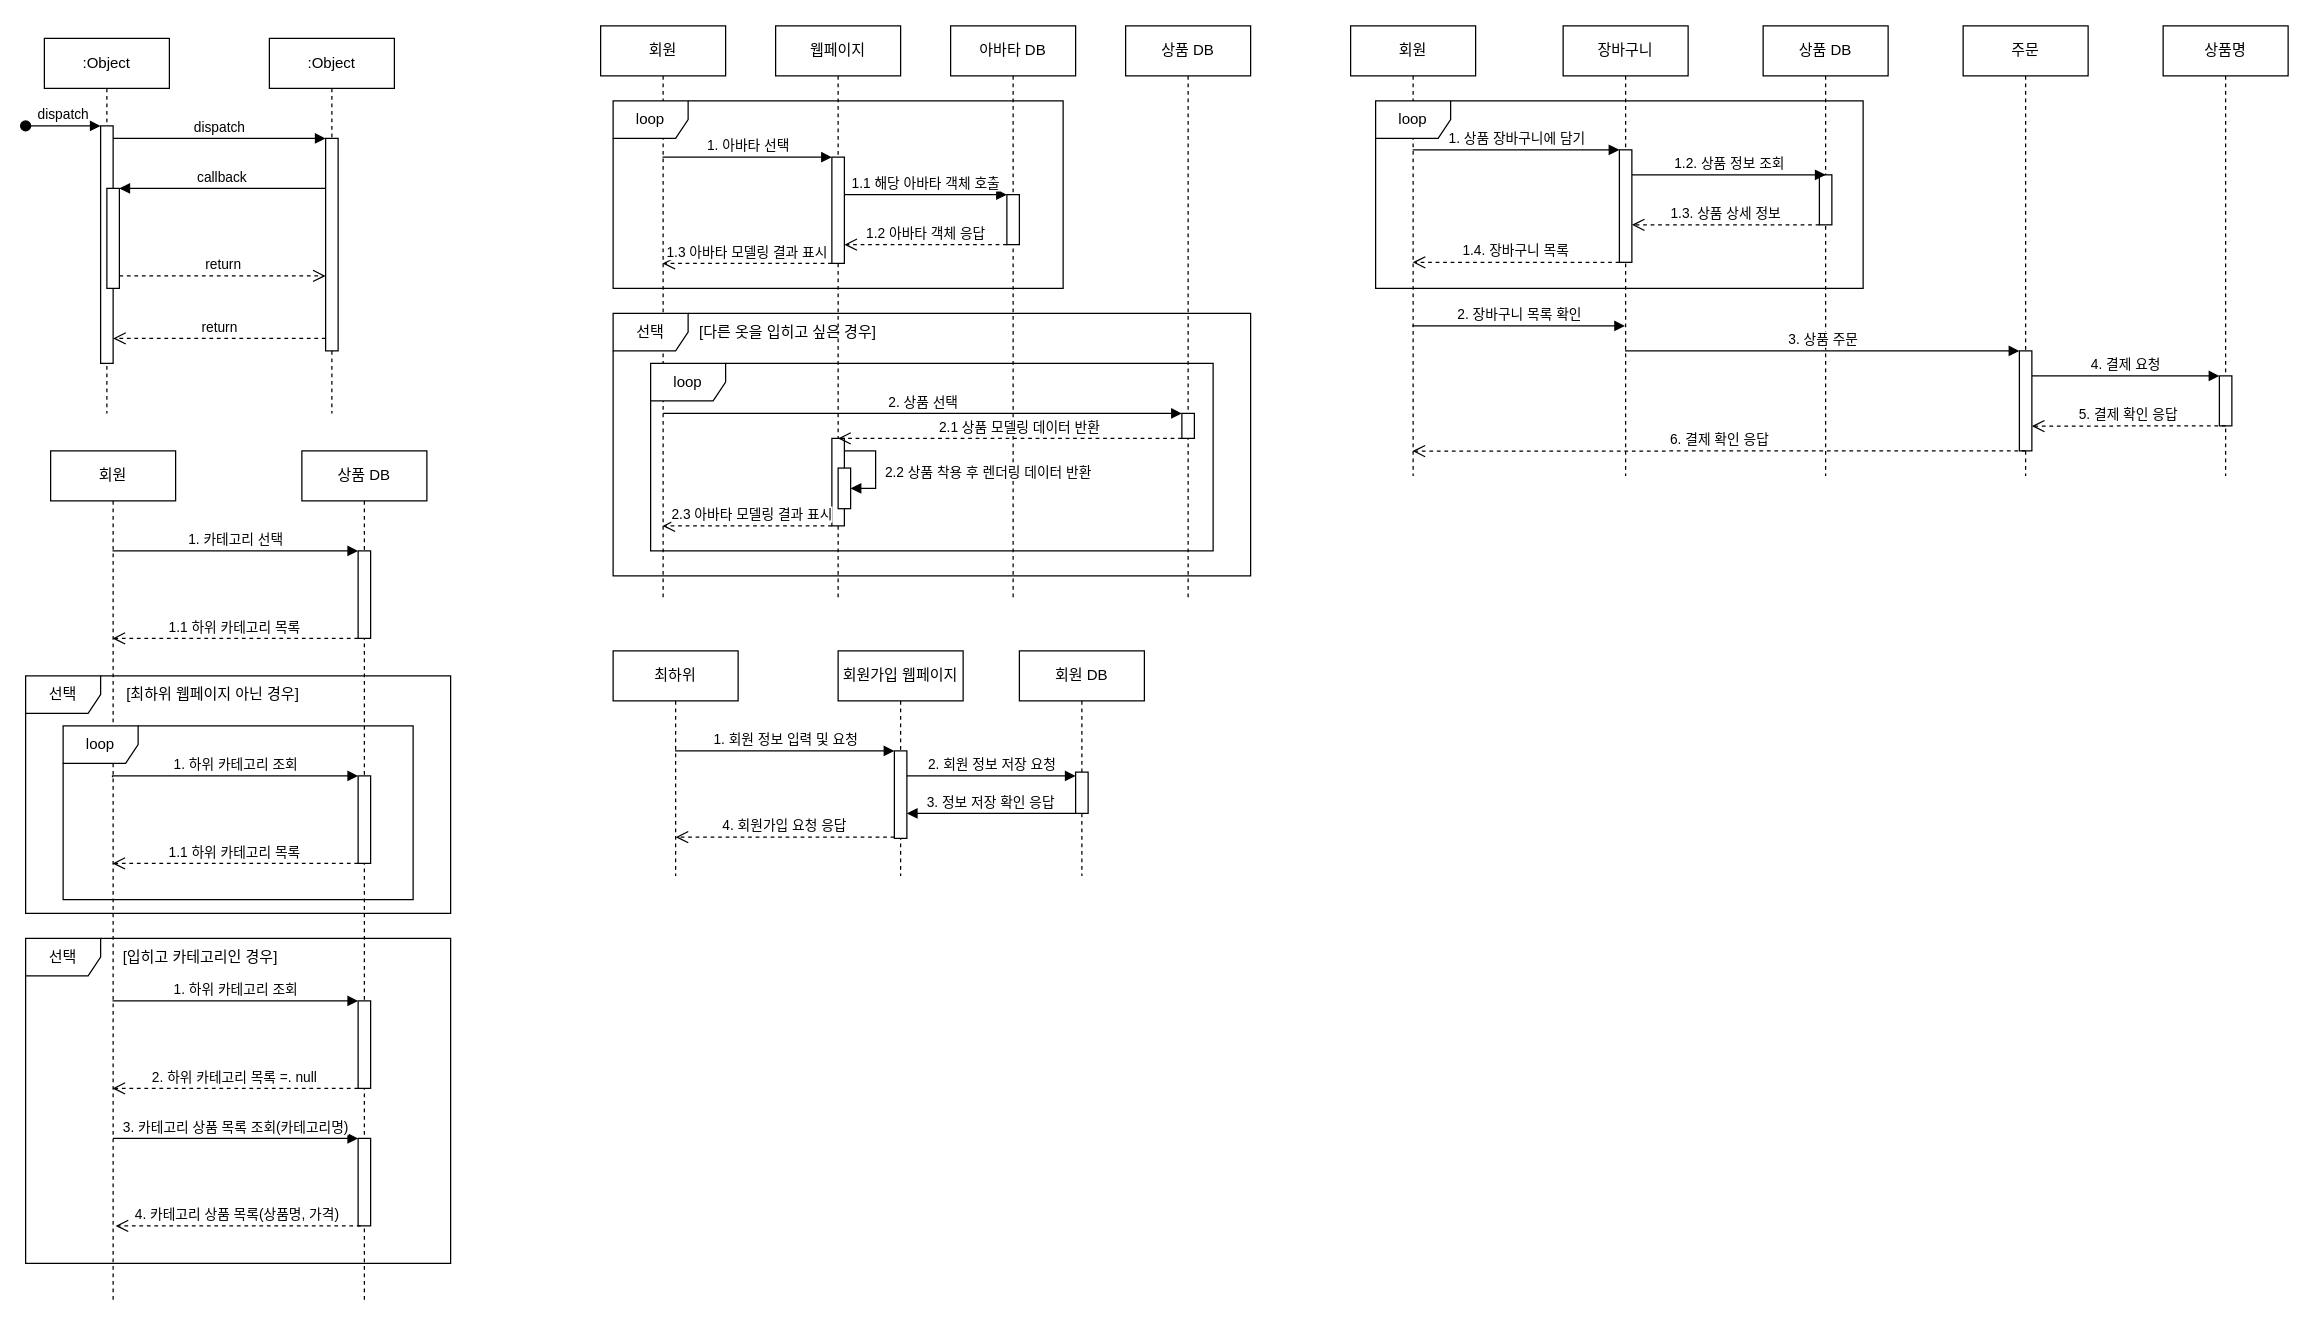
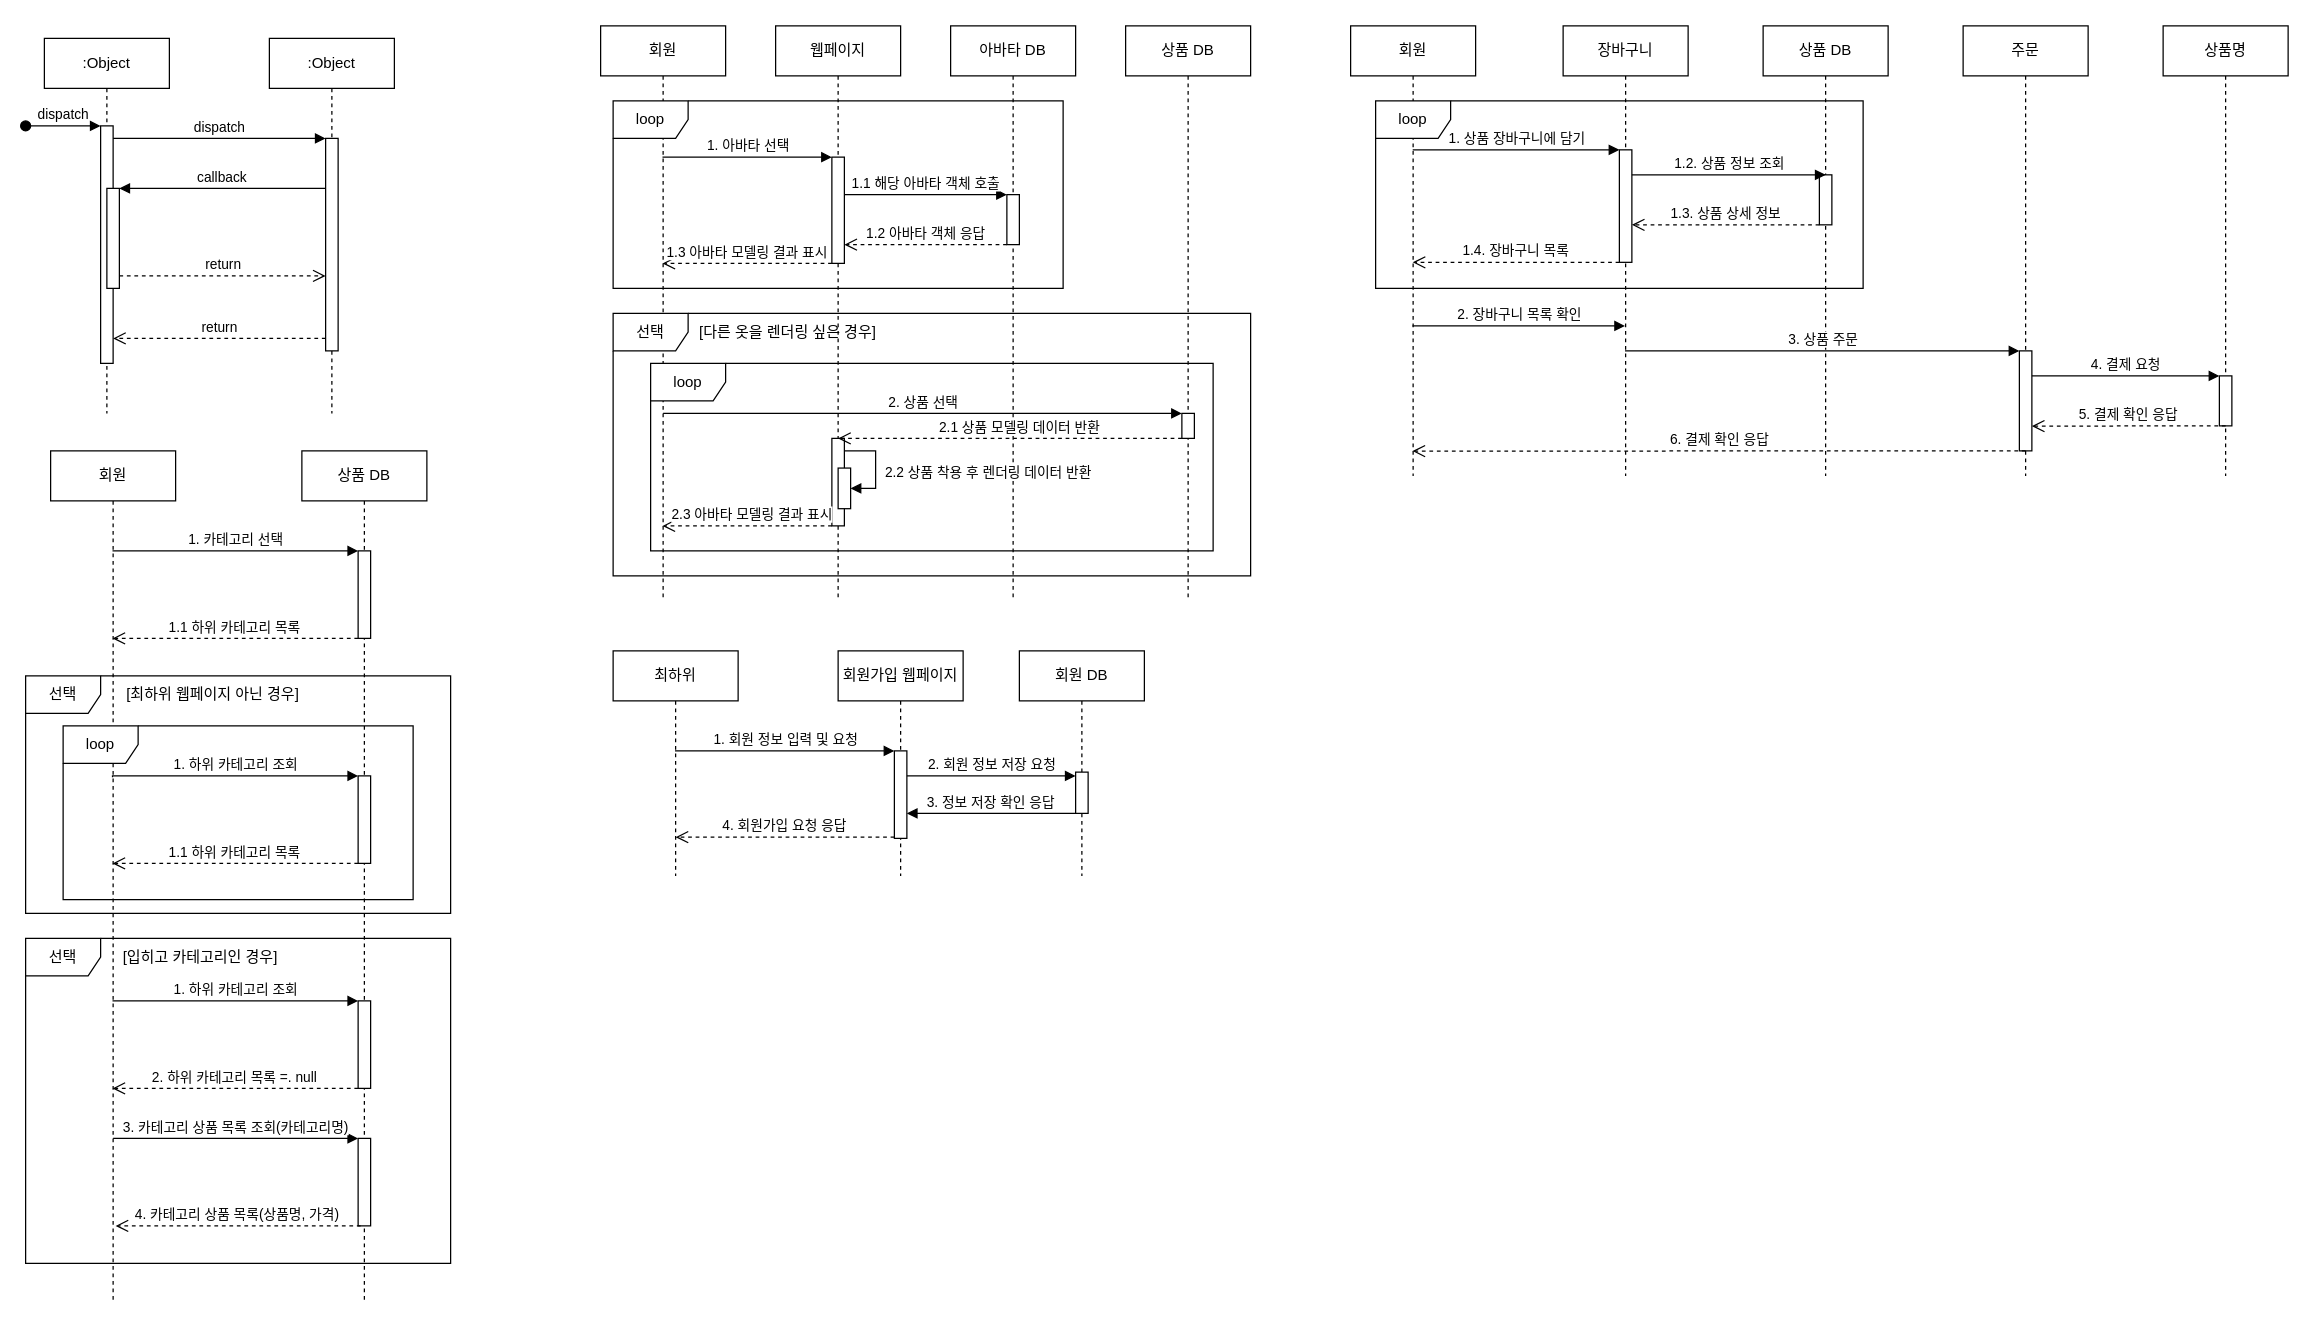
node "[다른 옷을 입히고 싶은 경우]": label "[다른 옷을 입히고 싶은 경우]" -> "[다른 옷을 렌더링 싶은 경우]"
